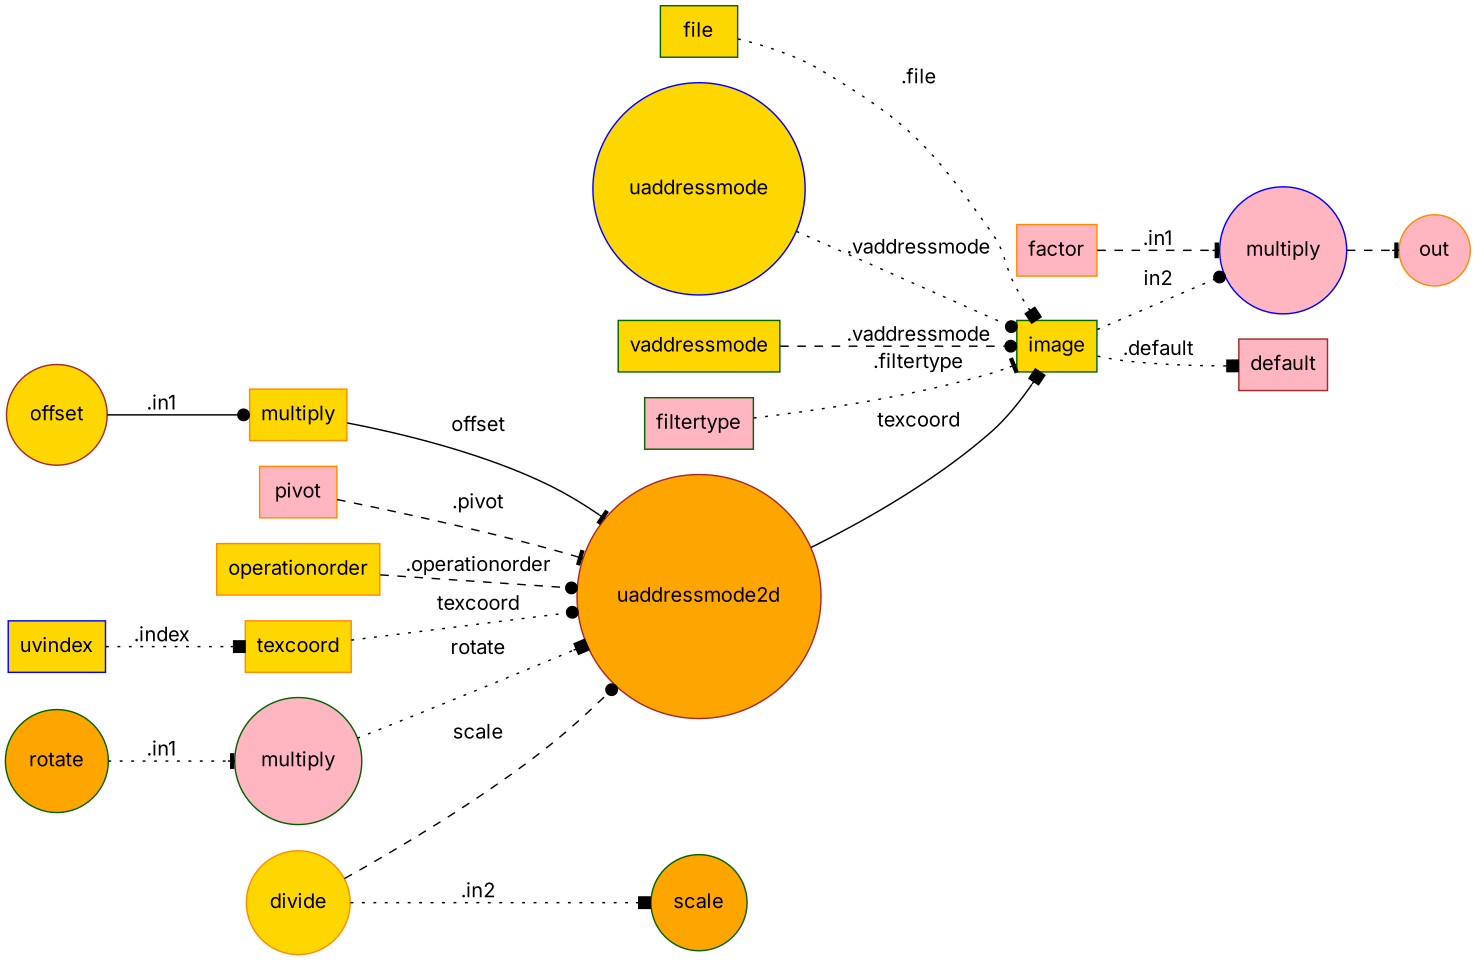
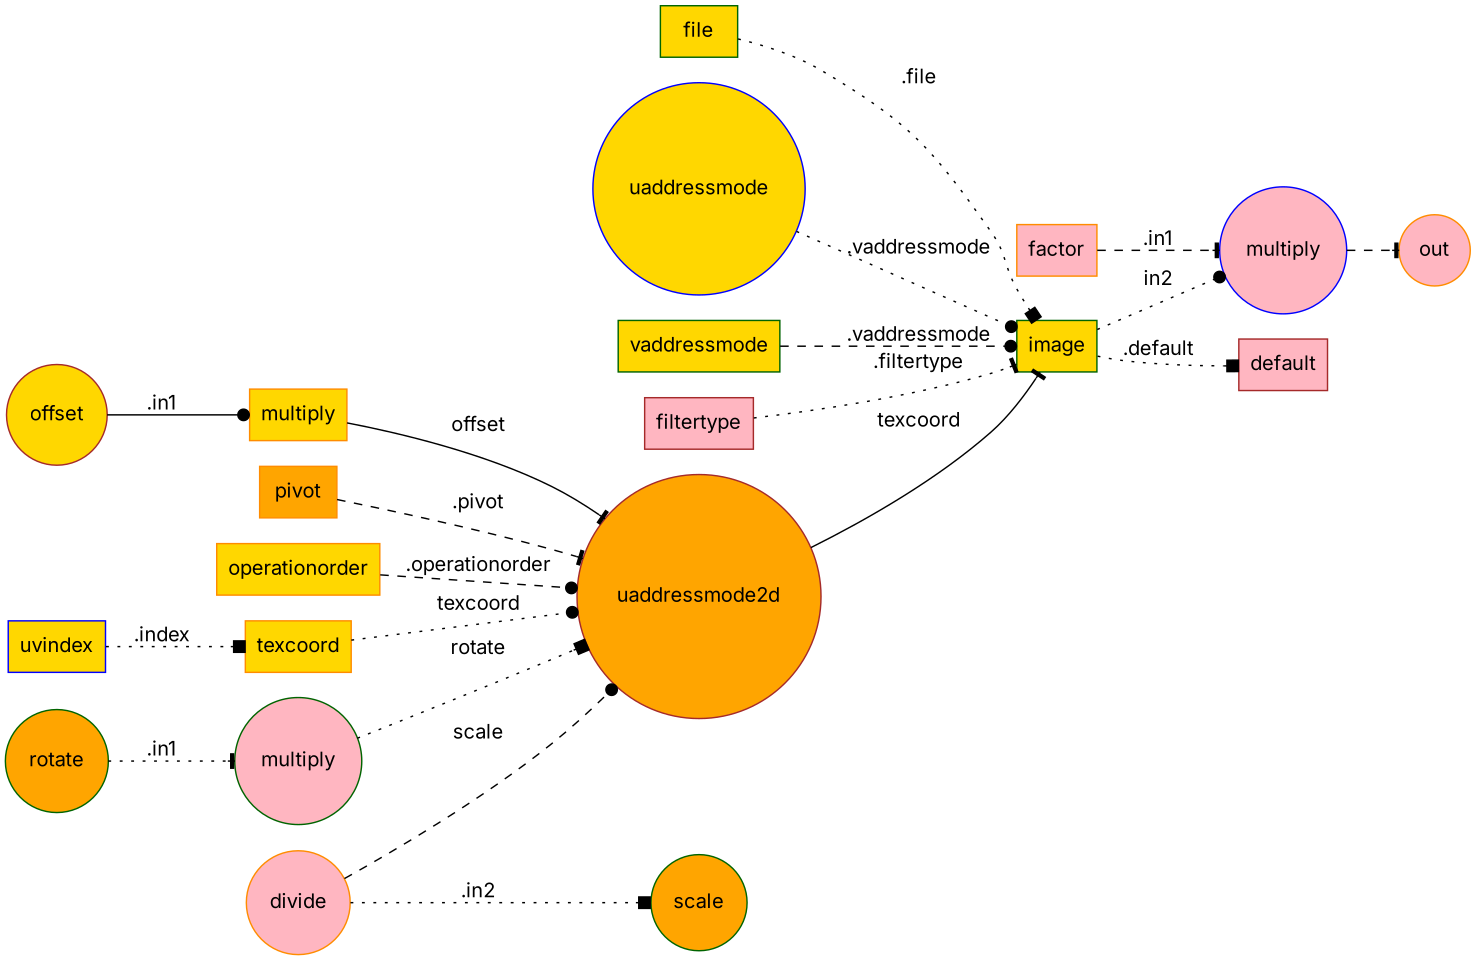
node "filtertype": color darkgreen -> brown
edge "uaddressmode2d" -> "image": arrowhead box -> tee
node "pivot": fillcolor lightpink -> orange
node "divide": fillcolor gold -> lightpink
